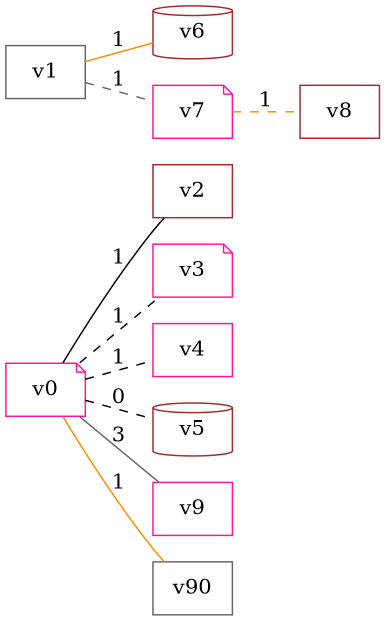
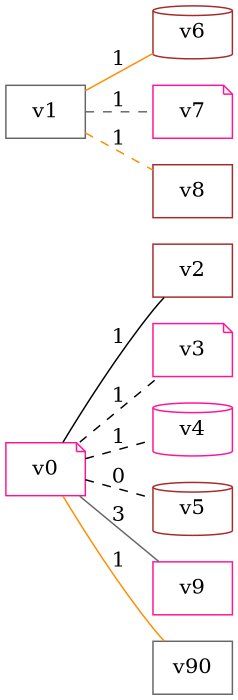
edge "v7" -- "v8": now "v1" -- "v8"
node "v4": shape box -> cylinder
